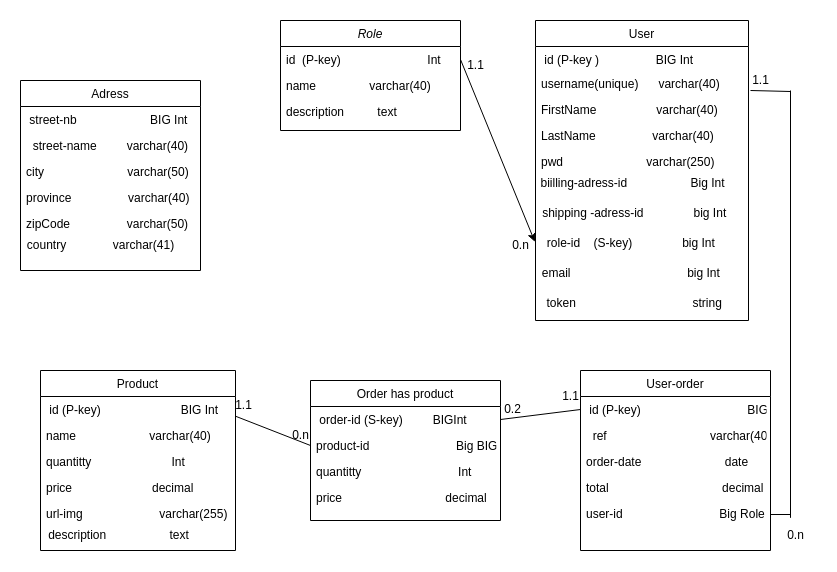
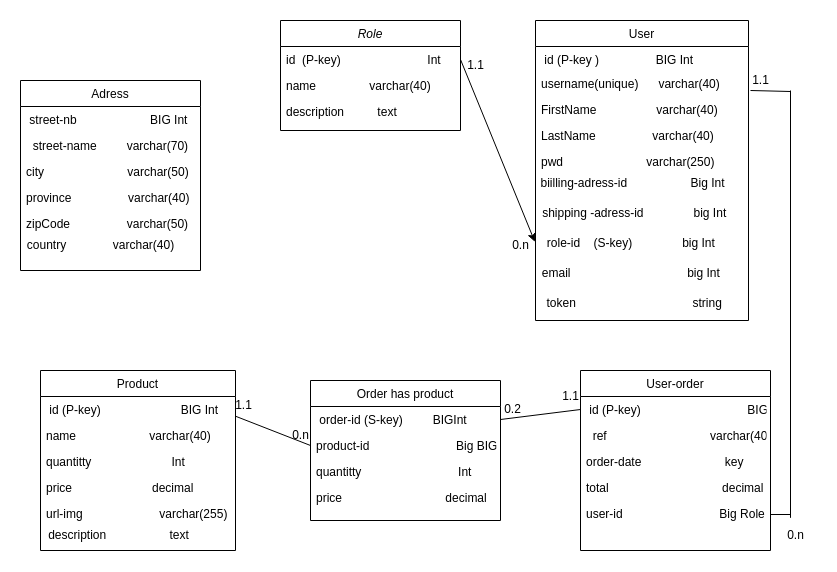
node "street-name varchar(40)": label "street-name varchar(40)" -> "street-name varchar(70)"
node "country varchar(41)": label "country varchar(41)" -> "country varchar(40)"
node "order-date date": label "order-date date" -> "order-date key"
